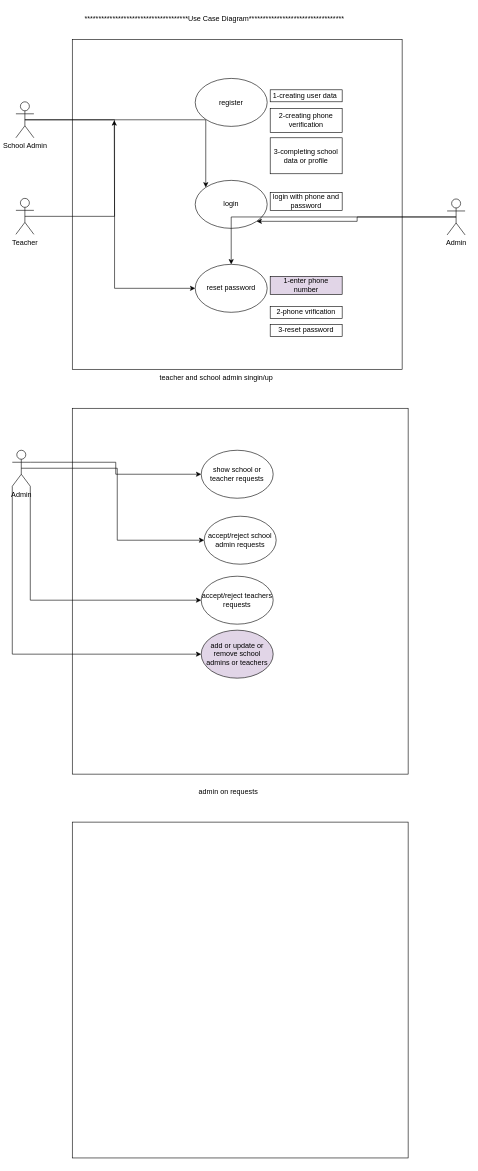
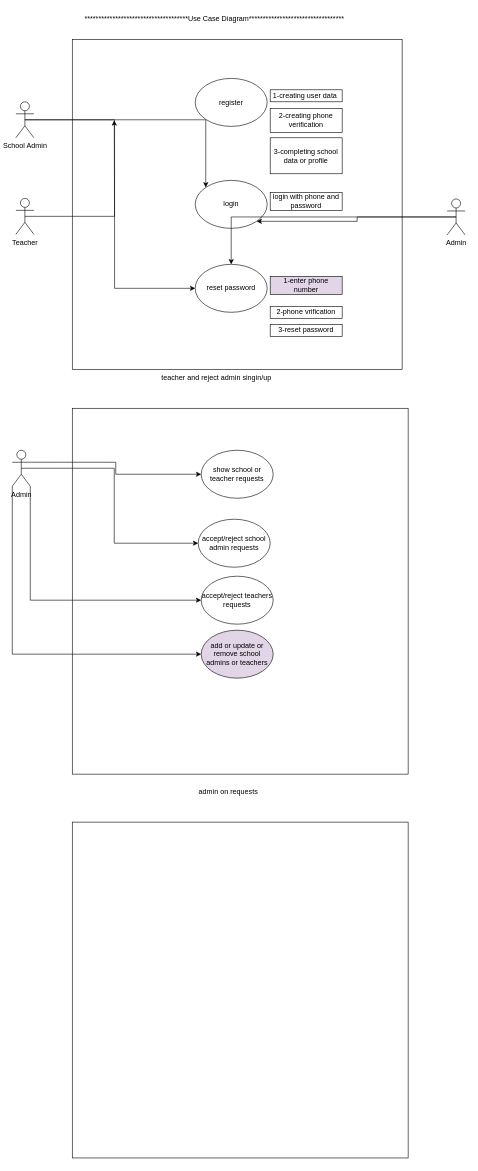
node "teacher and school admin singin/up": label "teacher and school admin singin/up" -> "teacher and reject admin singin/up"
node "accept/reject school admin requests": moved (240, 540) -> (234, 543)
